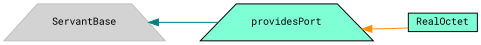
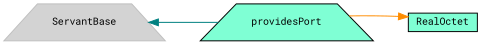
edge "RealOctet" -> "providesPort": reversed
